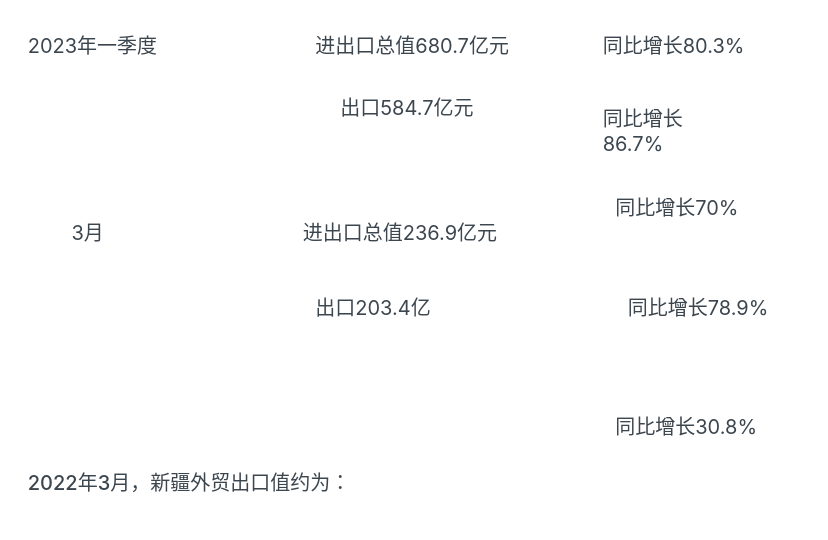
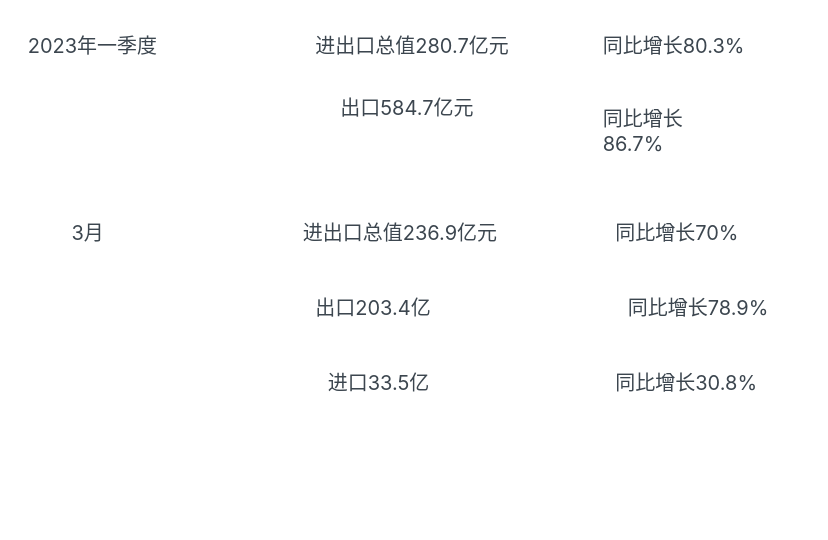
node "进出口总值680.7亿元": label "进出口总值680.7亿元" -> "进出口总值280.7亿元"
node "同比增长70%": moved (694, 213) -> (694, 238)
node "进口33.5亿": added
node "同比增长30.8%": moved (701, 432) -> (701, 388)
node "2022年3月，新疆外贸出口值约为：": removed
